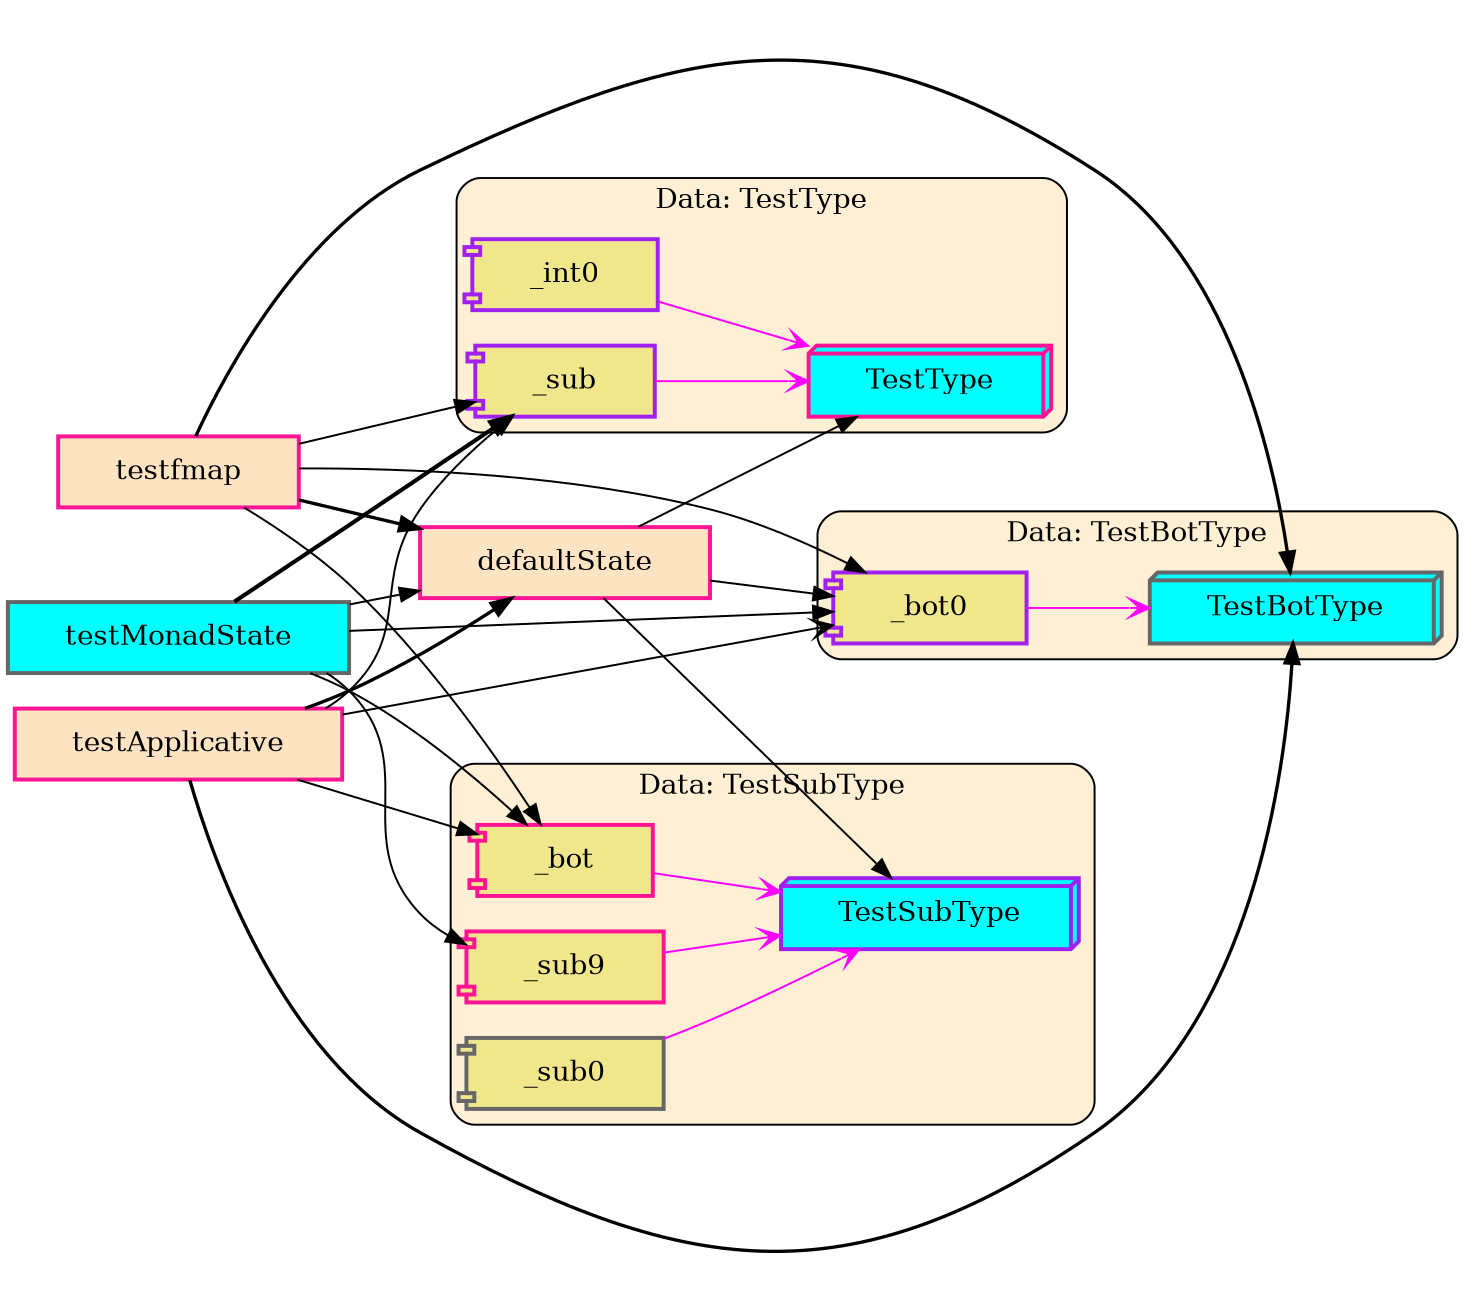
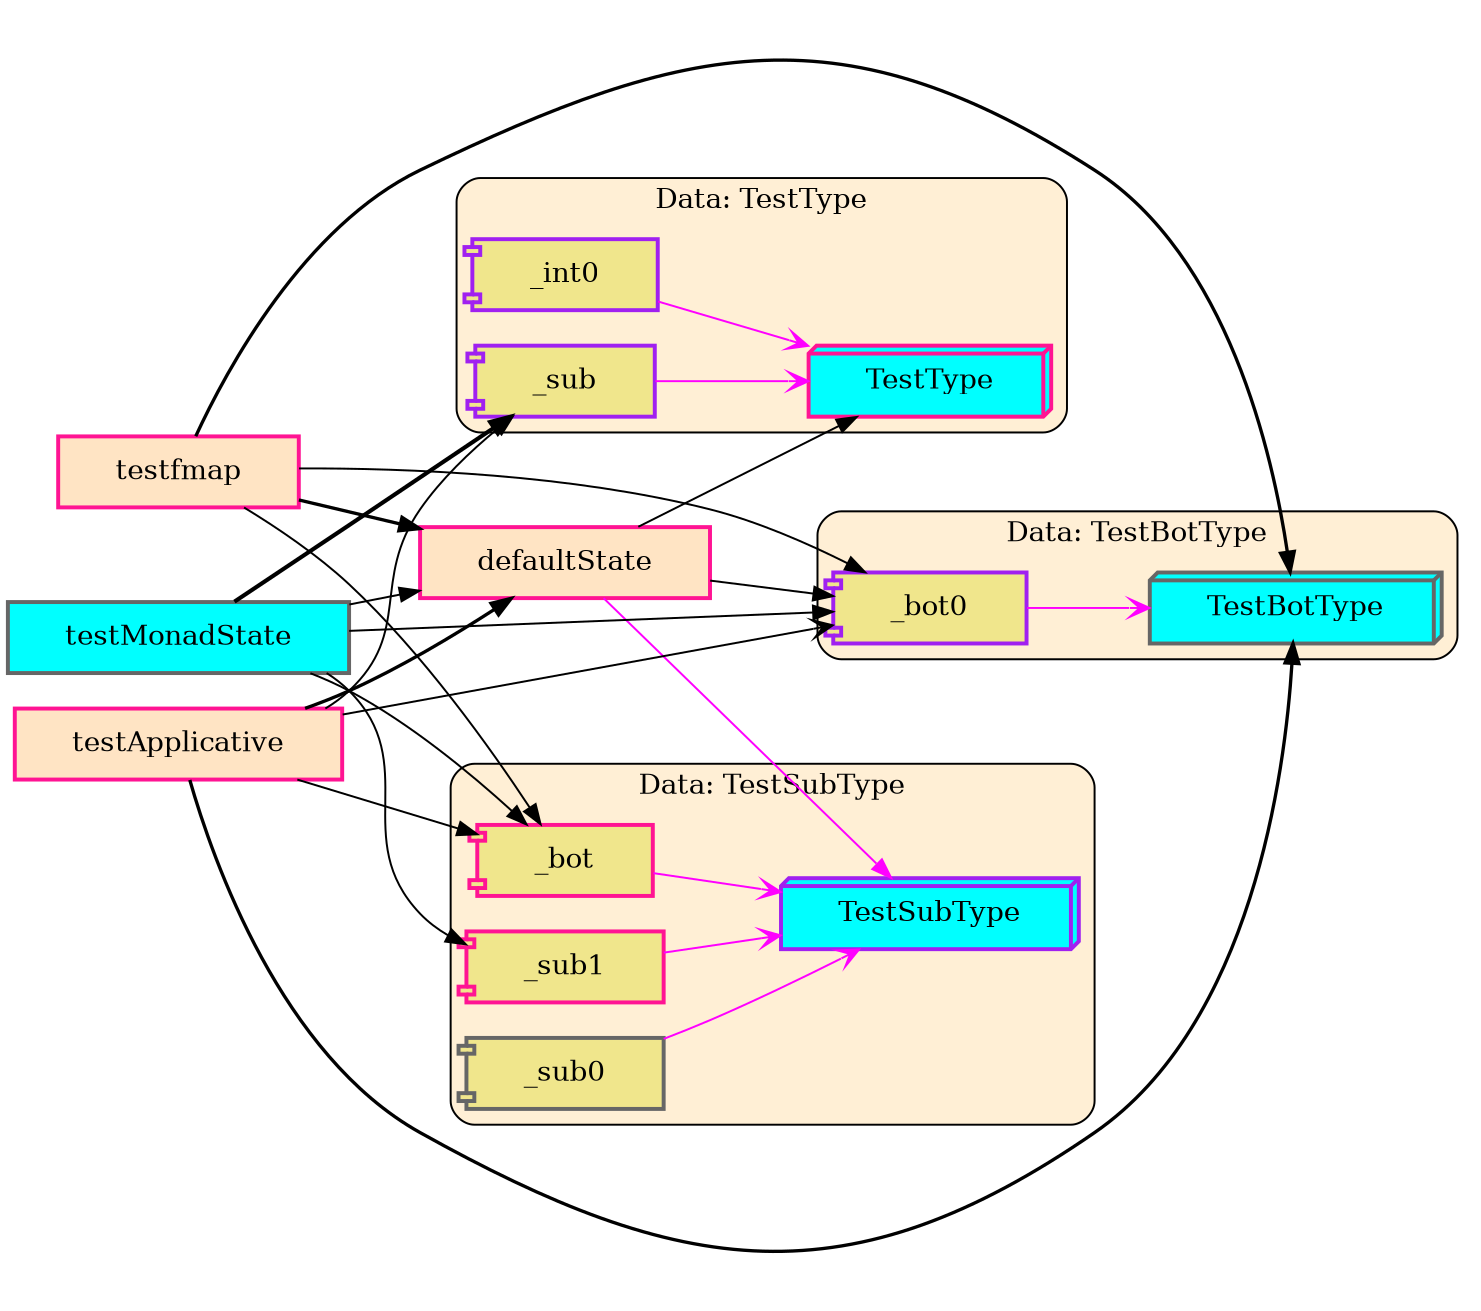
edge "testfmap" -> "_sub": removed
edge "defaultState" -> "TestSubType": color black -> magenta
node "_sub9": label "_sub9" -> "_sub1"
